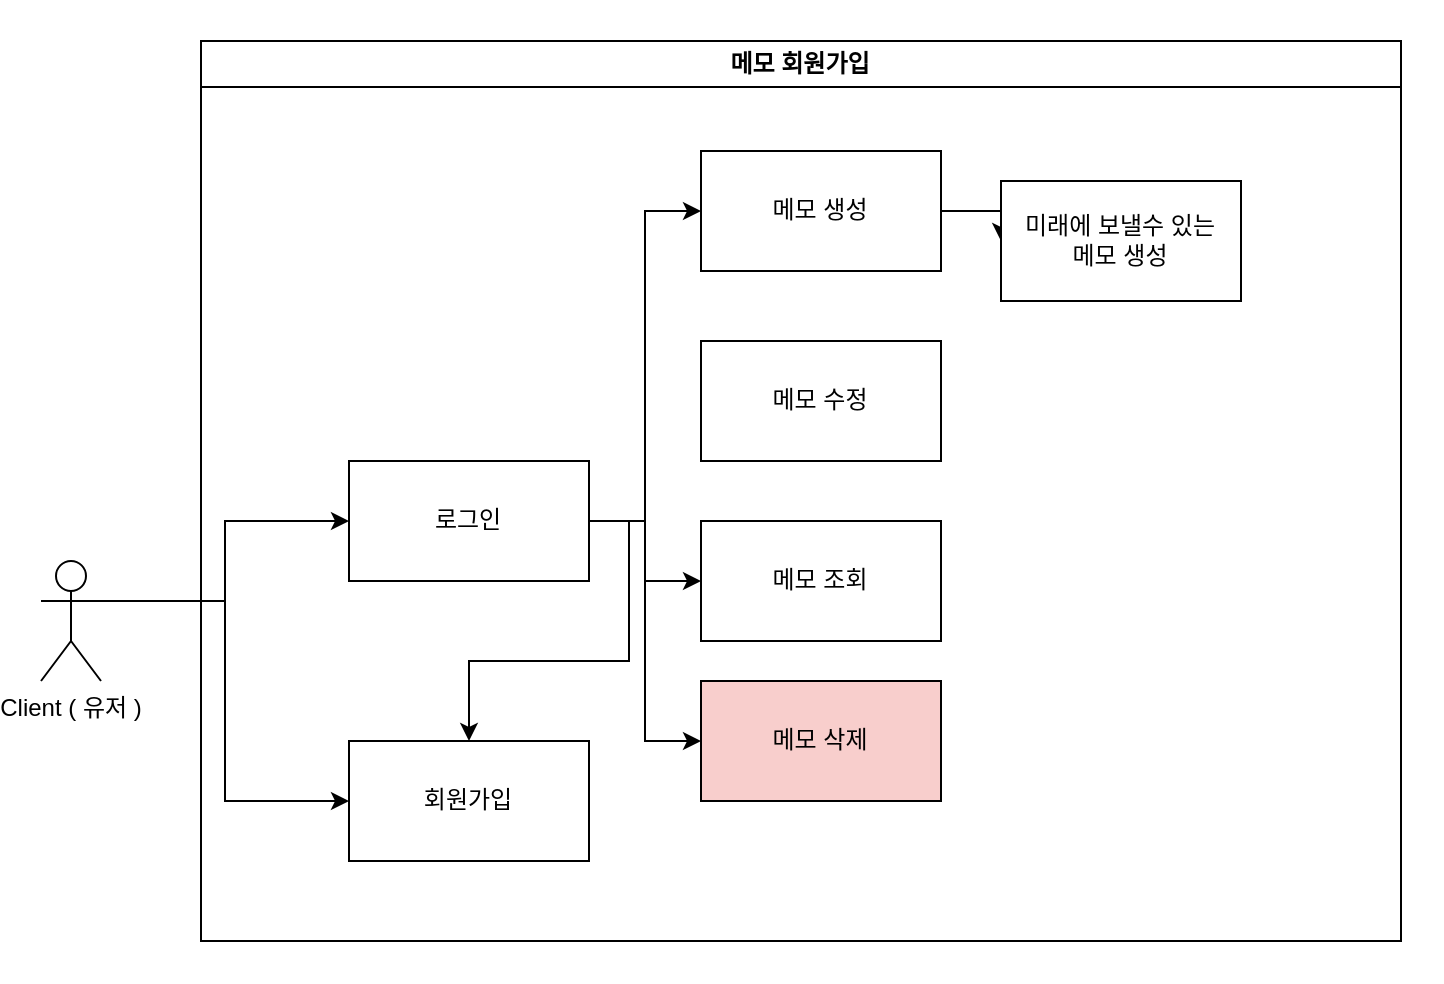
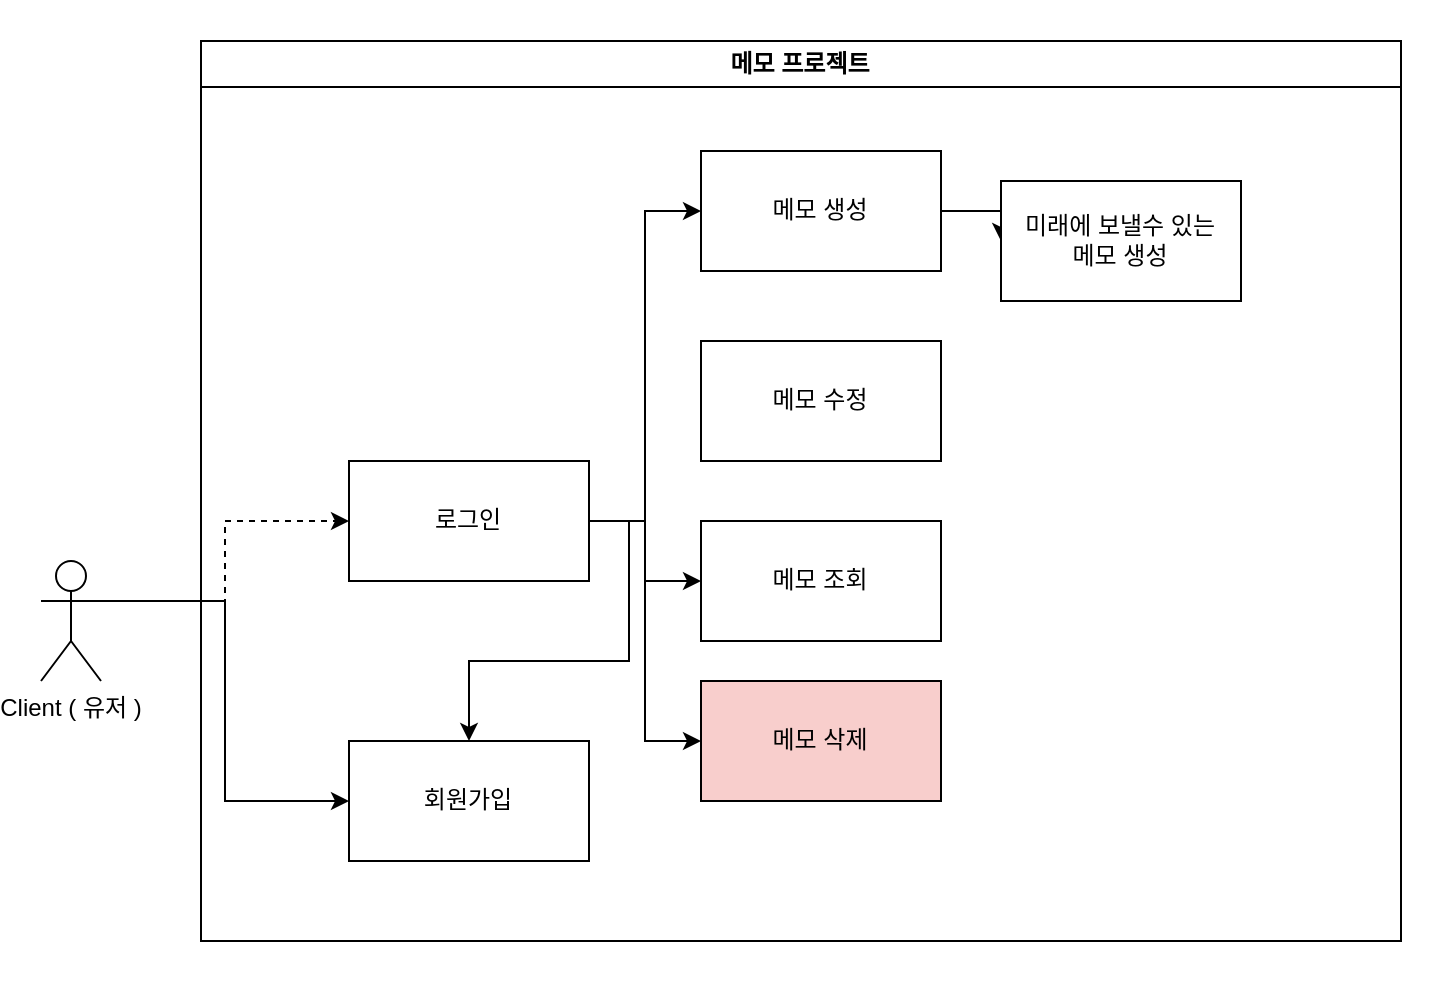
node "메모 회원가입": label "메모 회원가입" -> "메모 프로젝트"
edge "Client ( 유저 )" -> "로그인": style solid -> dashed
